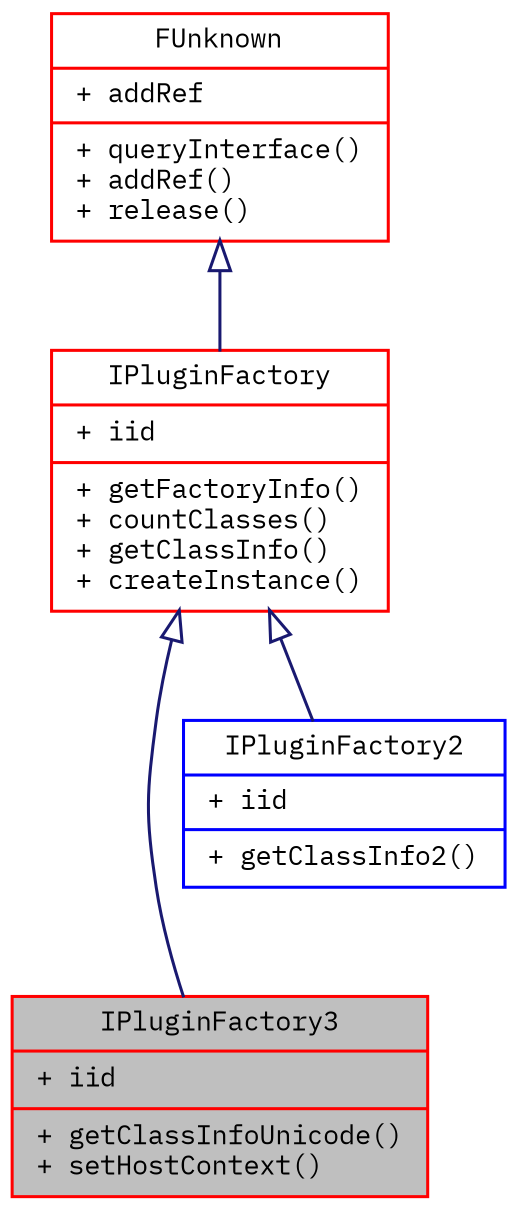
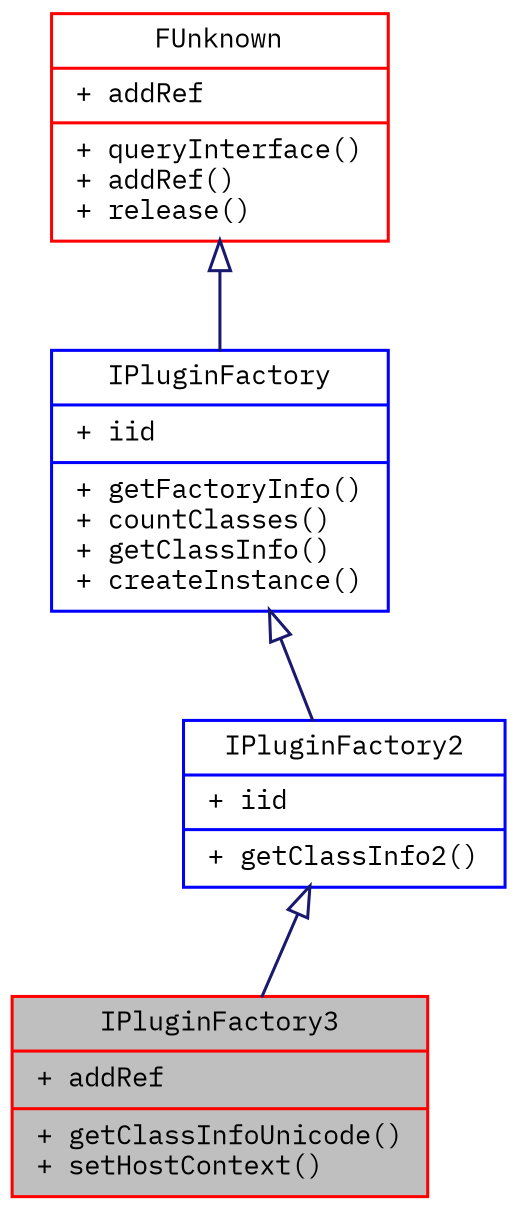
node "IPluginFactory": color red -> blue
edge "IPluginFactory3" -> "IPluginFactory": now "IPluginFactory3" -> "IPluginFactory2"
node "IPluginFactory3": text "+ iid" -> "+ addRef"
